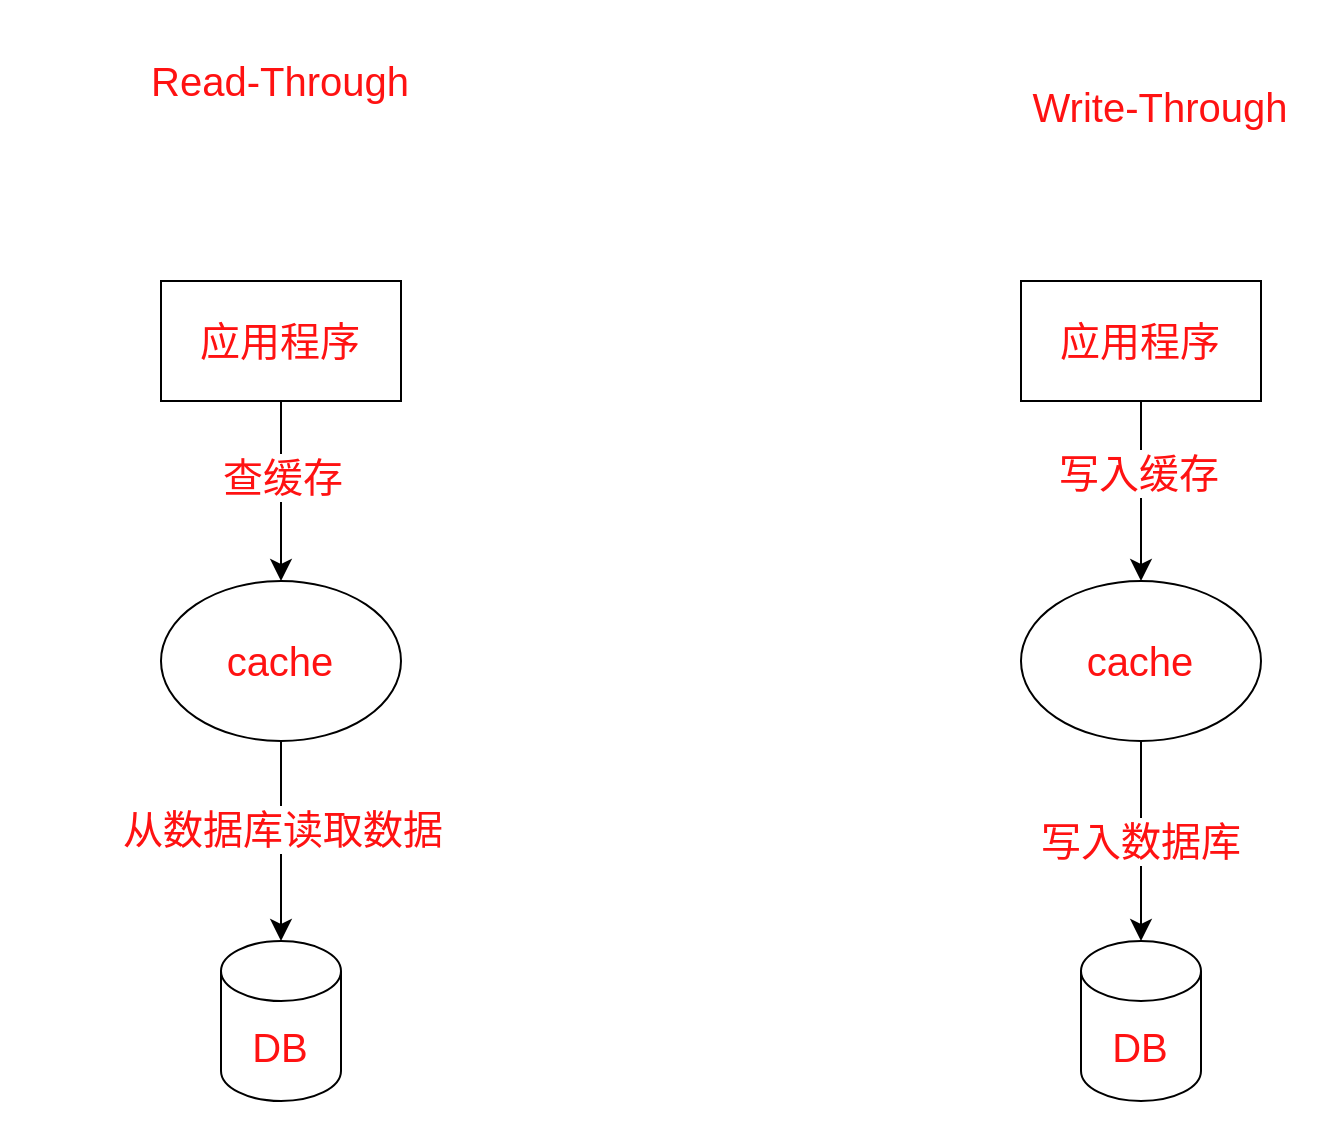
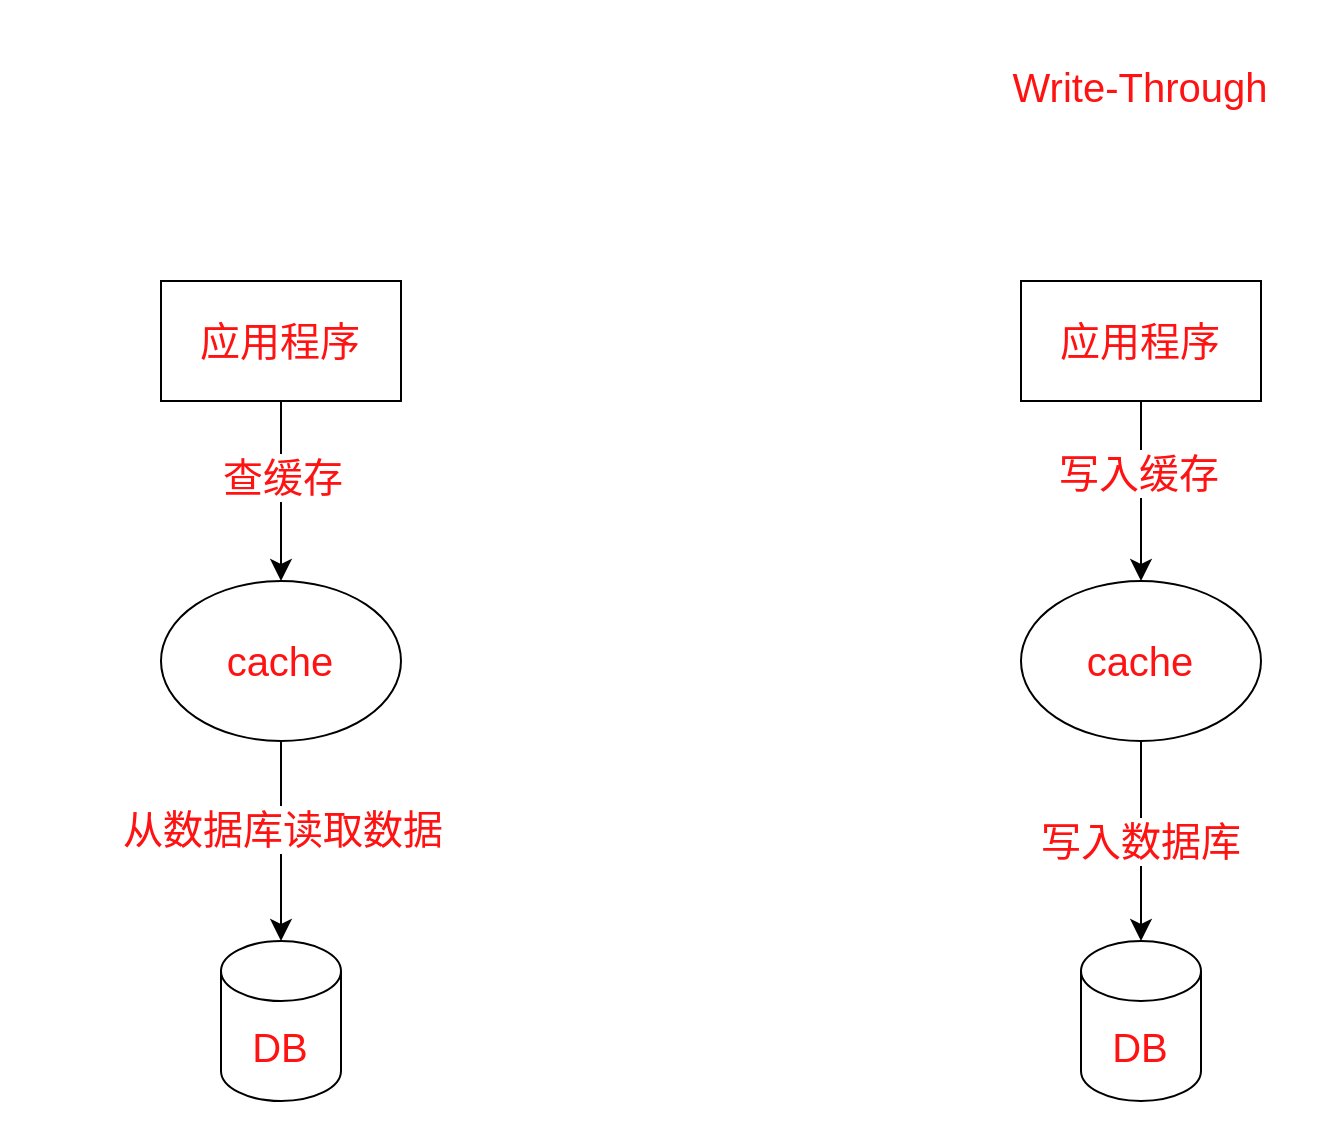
node "Read-Through": removed
node "Write-Through": moved (1161, 106) -> (1141, 86)
